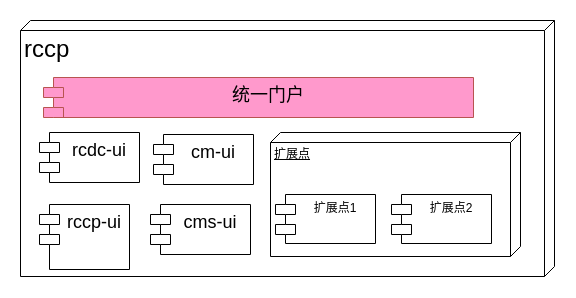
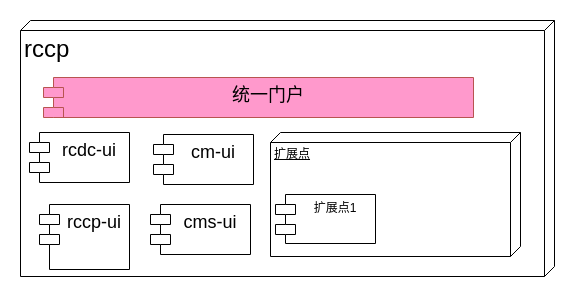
node "rcdc-ui": moved (90, 158) -> (80, 158)
node "扩展点2": removed
